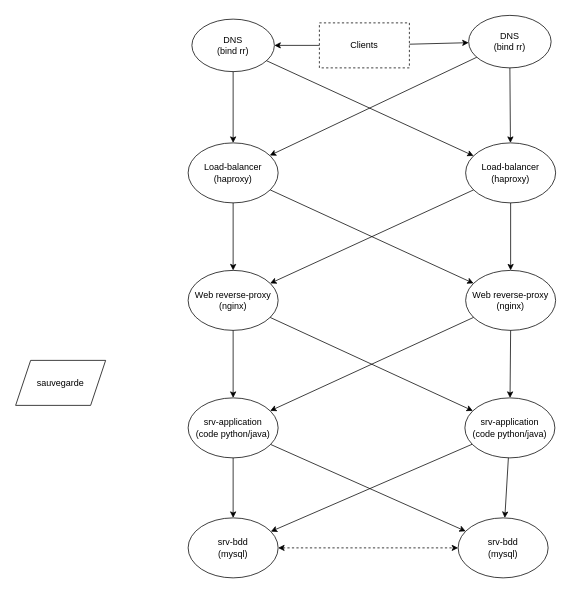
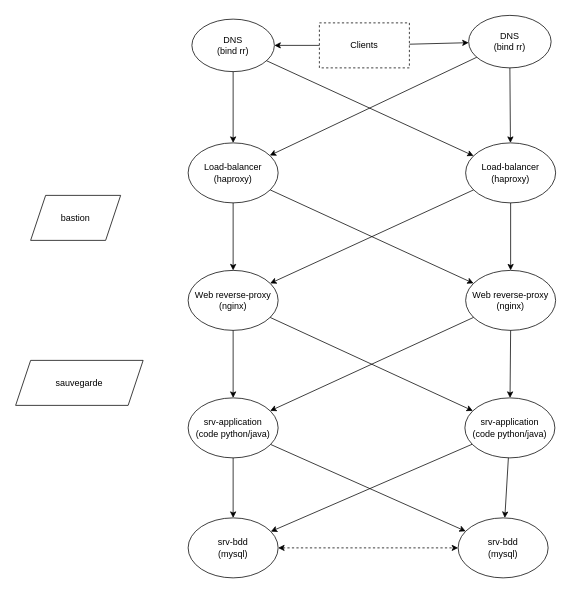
node "bastion": added
node "sauvegarde": size 90x45 -> 128x45
